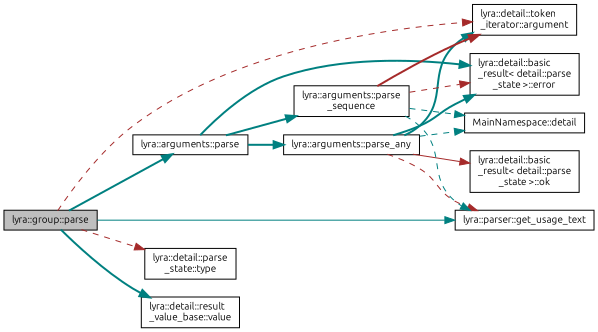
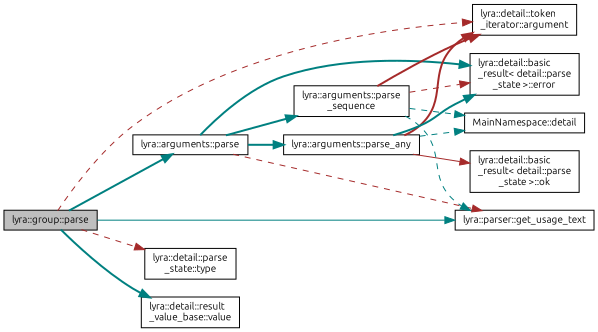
edge "lyra::arguments::parse_any" -> "lyra::detail::token _iterator::argument": color teal -> brown
edge "lyra::arguments::parse_any" -> "lyra::parser::get_usage_text": now "lyra::arguments::parse" -> "lyra::parser::get_usage_text"
